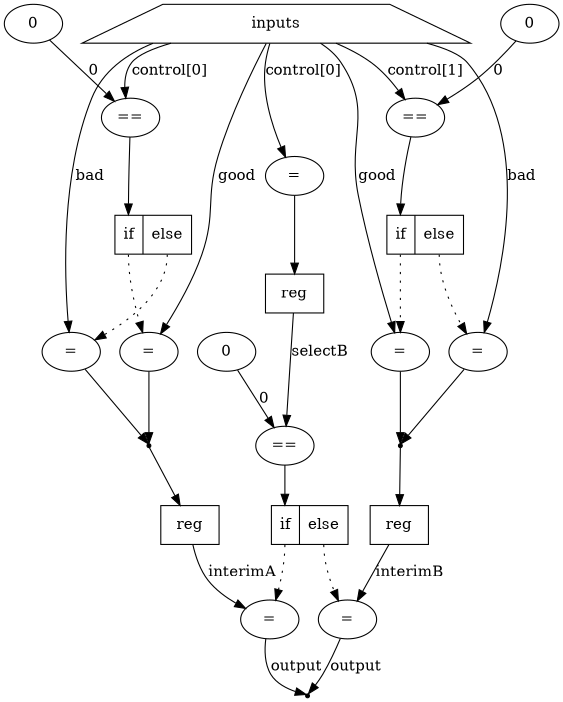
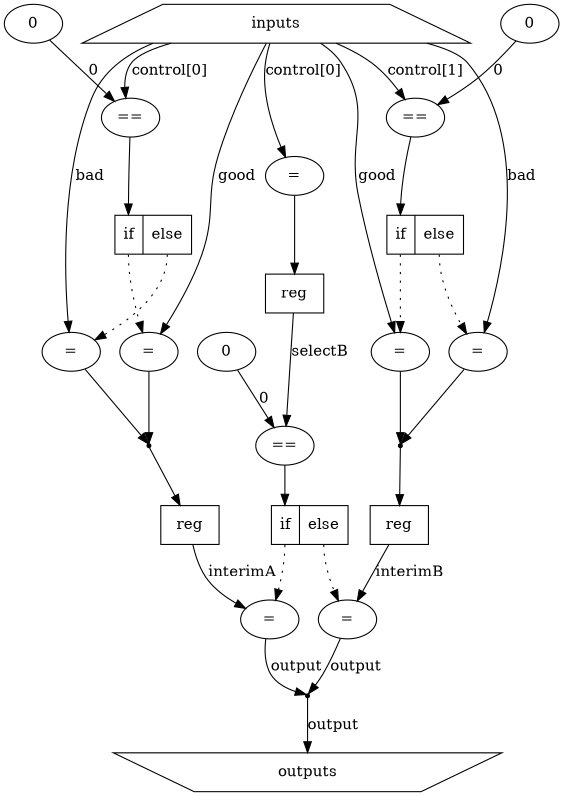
node "outputs": added
